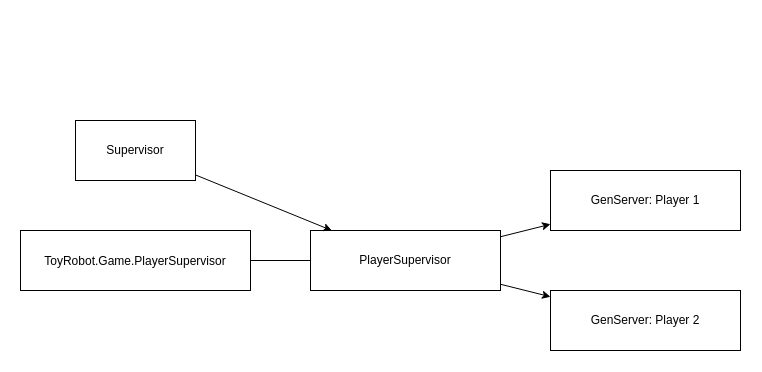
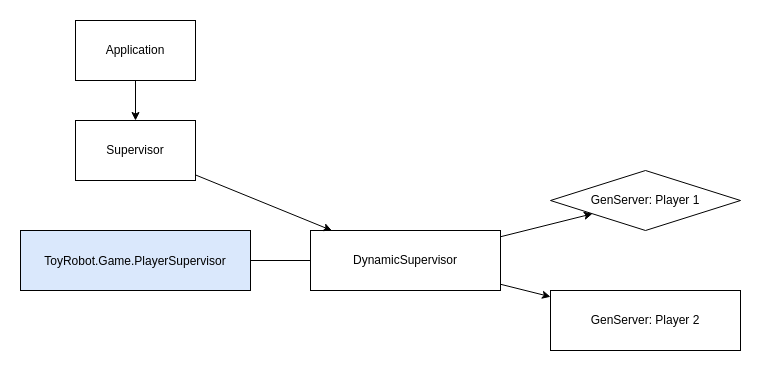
node "Application": added
edge "Application" -> "Supervisor": added
node "GenServer: Player 1": shape rectangle -> diamond
node "ToyRobot.Game.PlayerSupervisor": fillcolor #ffffff -> #dae8fc
node "PlayerSupervisor": label "PlayerSupervisor" -> "DynamicSupervisor"
